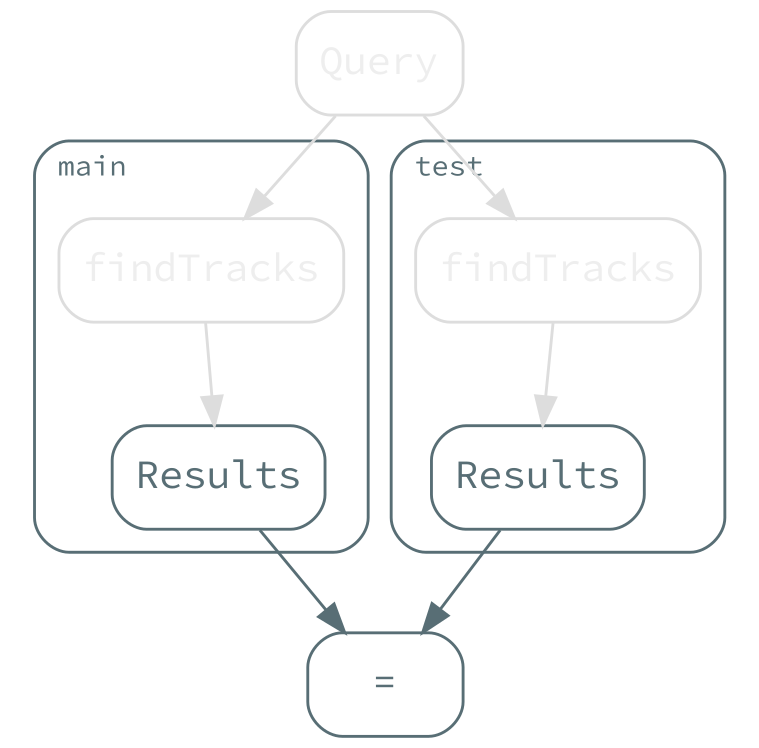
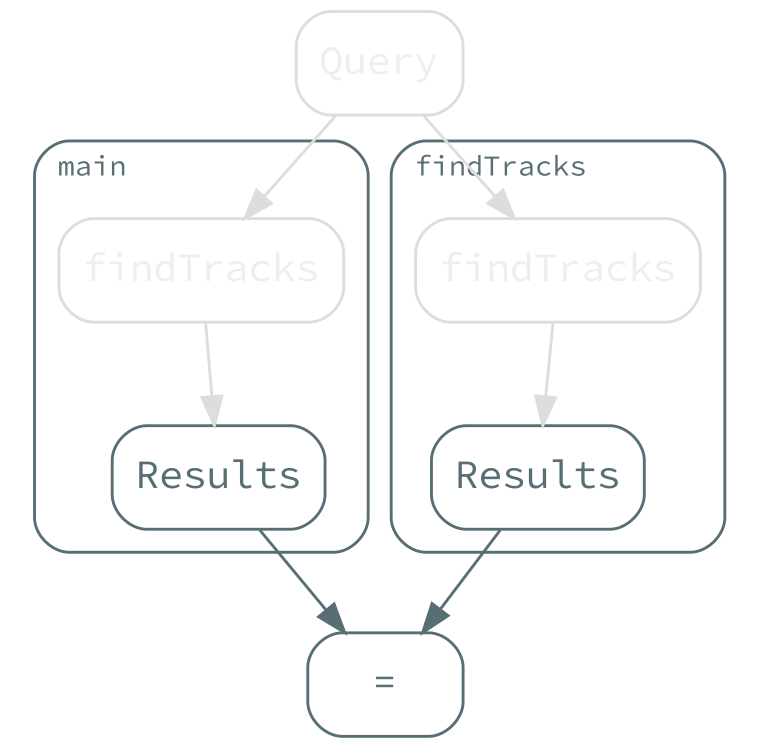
cluster "test": label "test" -> "findTracks"
